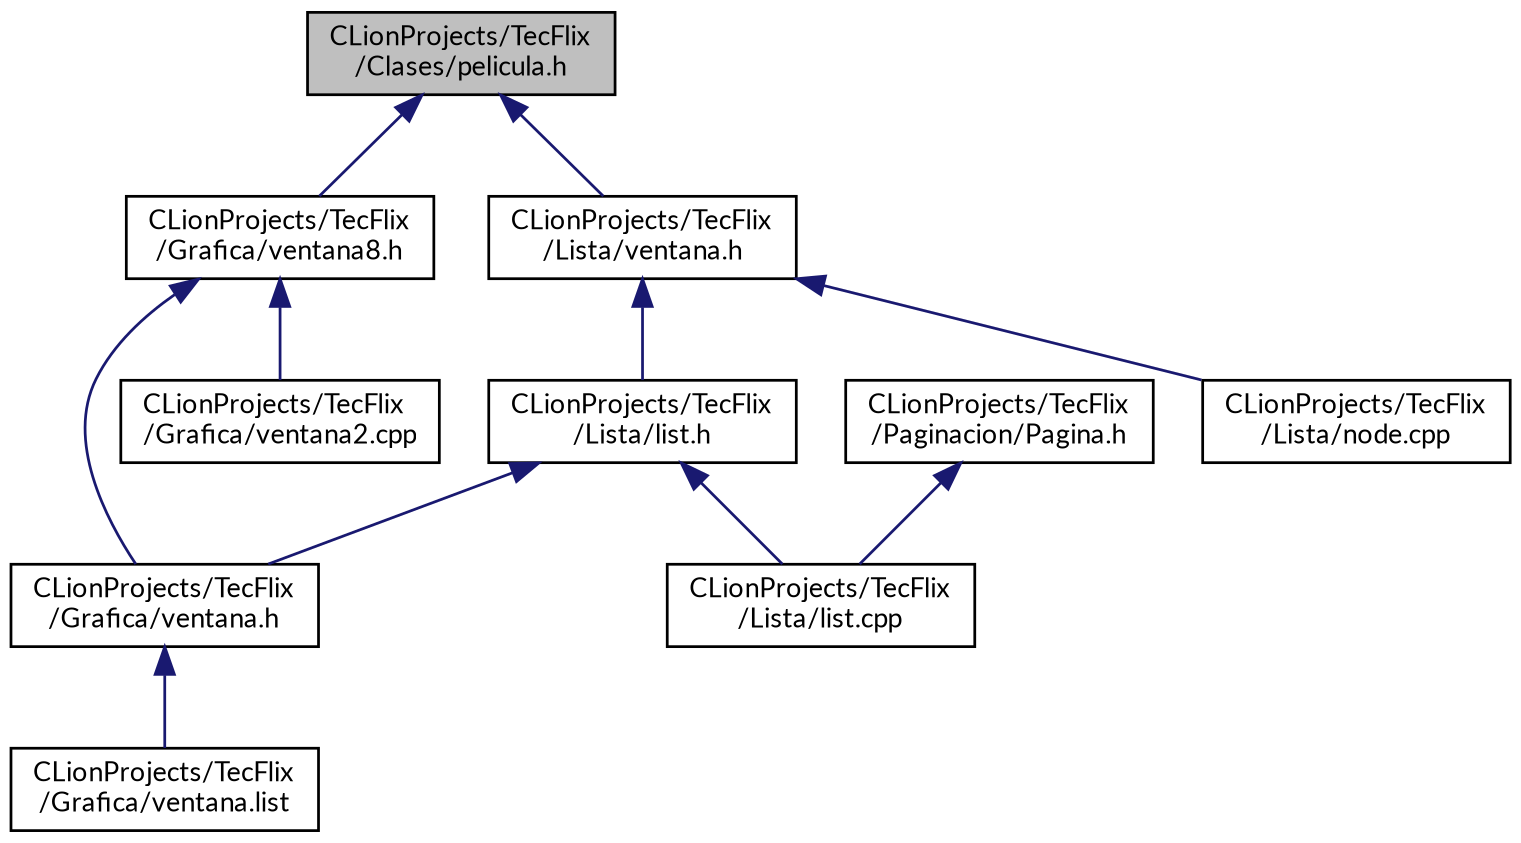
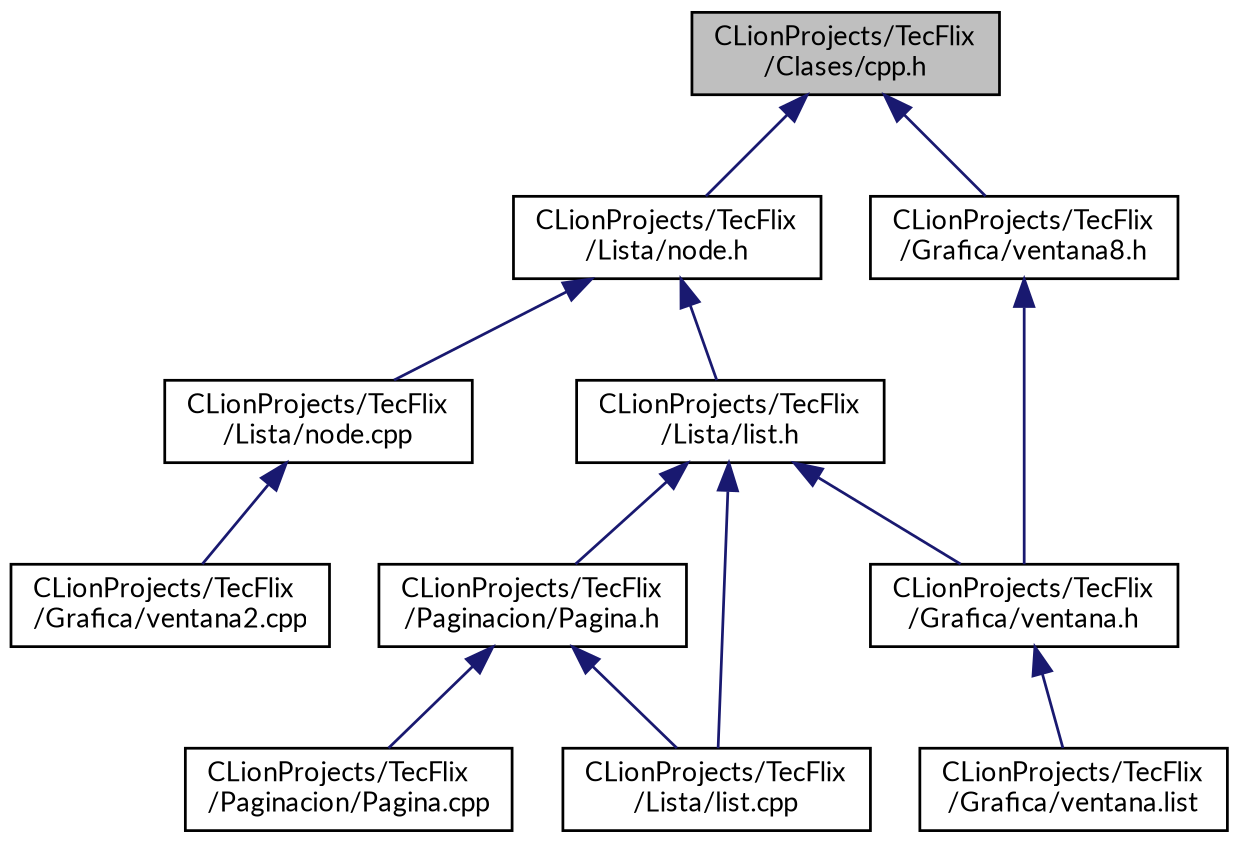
node "CLionProjects/TecFlix /Clases/pelicula.h": label "CLionProjects/TecFlix /Clases/pelicula.h" -> "CLionProjects/TecFlix /Clases/cpp.h"
node "CLionProjects/TecFlix /Lista/ventana.h": label "CLionProjects/TecFlix /Lista/ventana.h" -> "CLionProjects/TecFlix /Lista/node.h"
edge "CLionProjects/TecFlix /Grafica/ventana2.cpp" -> "CLionProjects/TecFlix /Grafica/ventana8.h": now "CLionProjects/TecFlix /Grafica/ventana2.cpp" -> "CLionProjects/TecFlix /Lista/node.cpp"
edge "CLionProjects/TecFlix /Paginacion/Pagina.h" -> "CLionProjects/TecFlix /Lista/list.h": added
node "CLionProjects/TecFlix /Paginacion/Pagina.cpp": added
